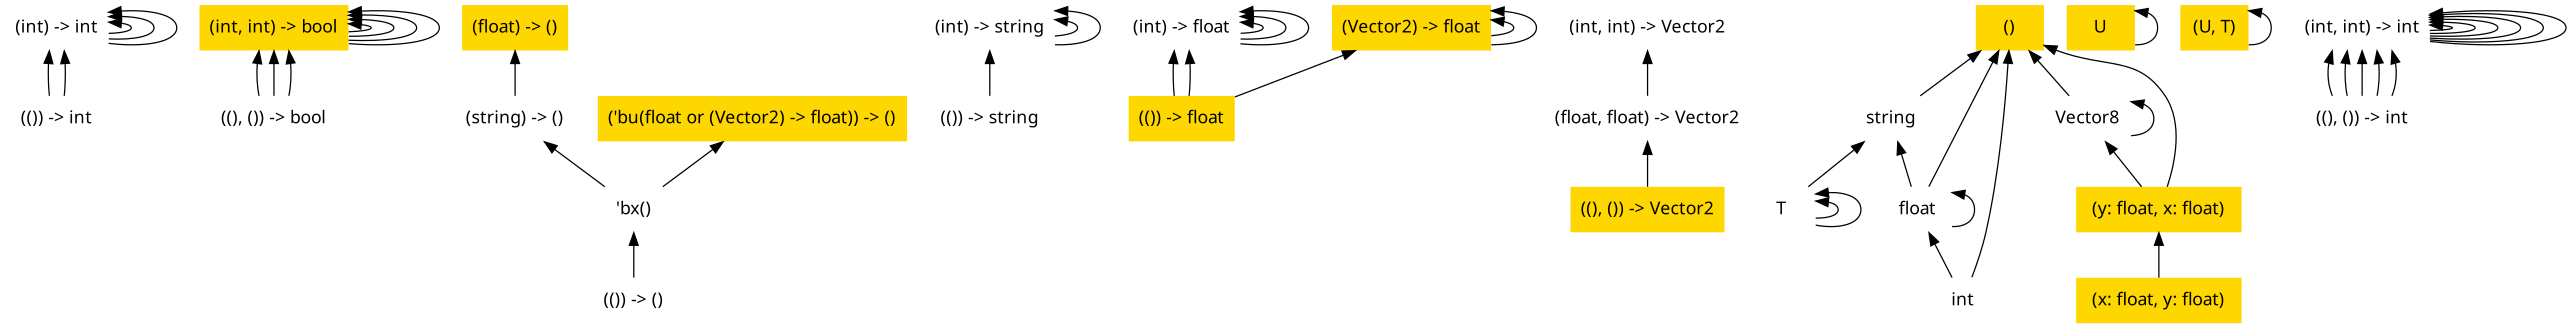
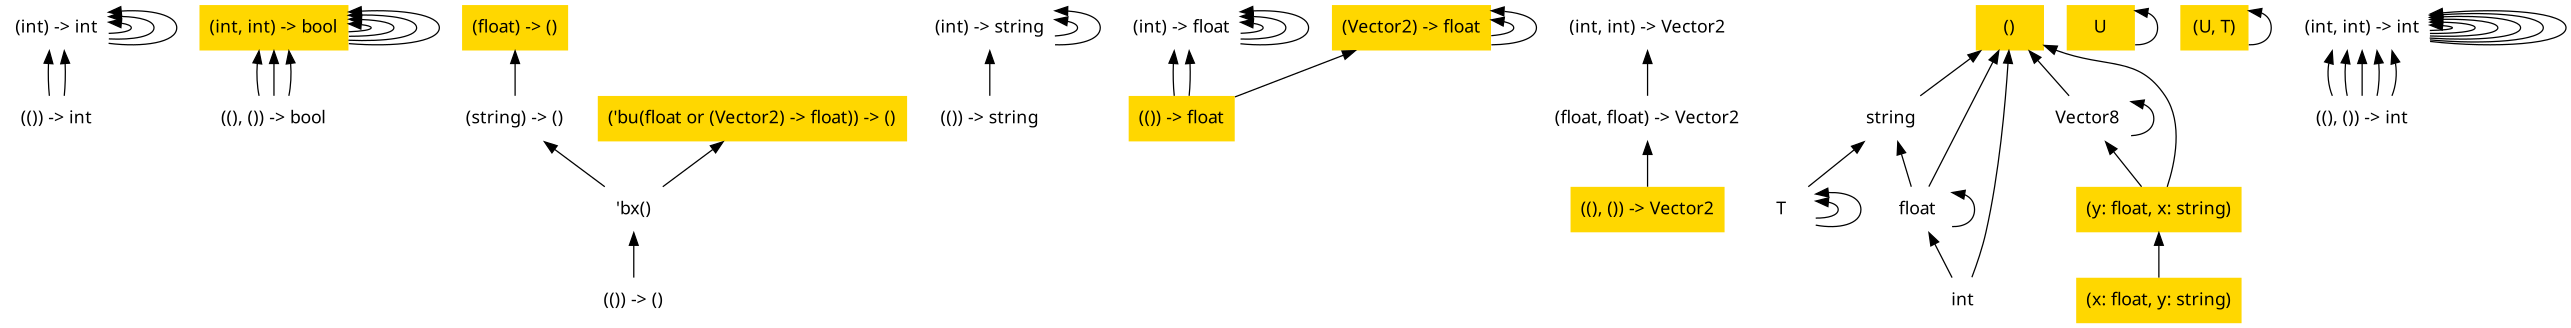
node "(y: float, x: float)": label "(y: float, x: float)" -> "(y: float, x: string)"
node "(x: float, y: float)": label "(x: float, y: float)" -> "(x: float, y: string)"
